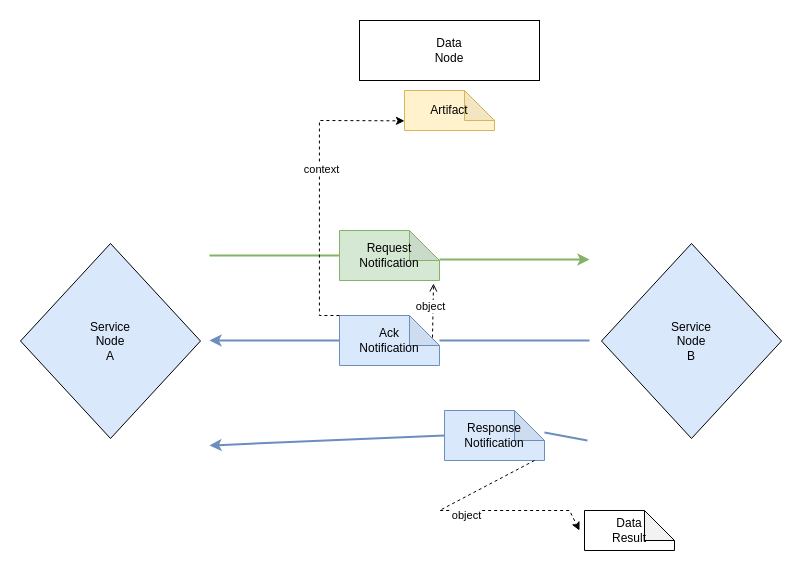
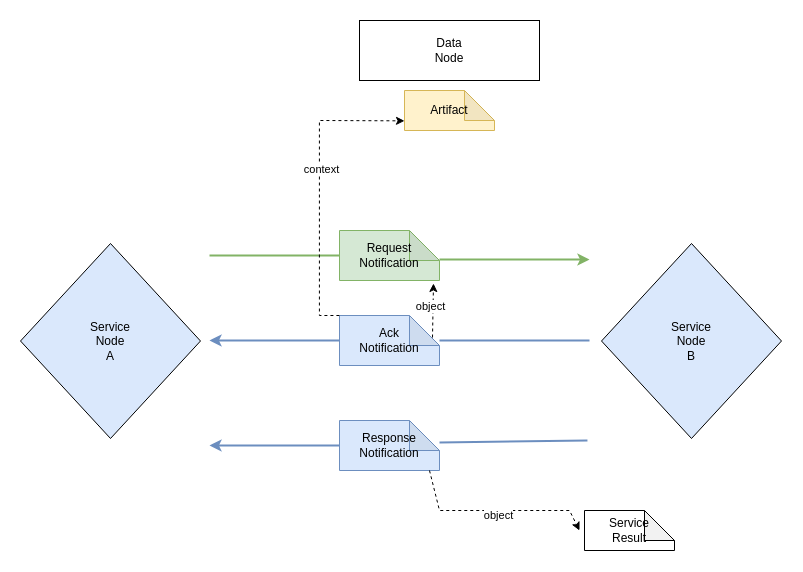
edge "Ack Notification" -> "Request Notification": arrowhead open -> classic
node "Response Notification": moved (495, 436) -> (390, 446)
node "Data Result": label "Data Result" -> "Service Result"
